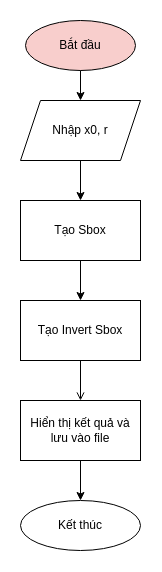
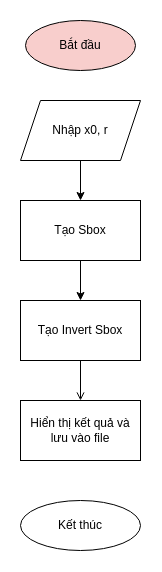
edge "Bắt đầu" -> "Nhập x0, r": removed
edge "Hiển thị kết quả và lưu vào file" -> "Kết thúc": removed
